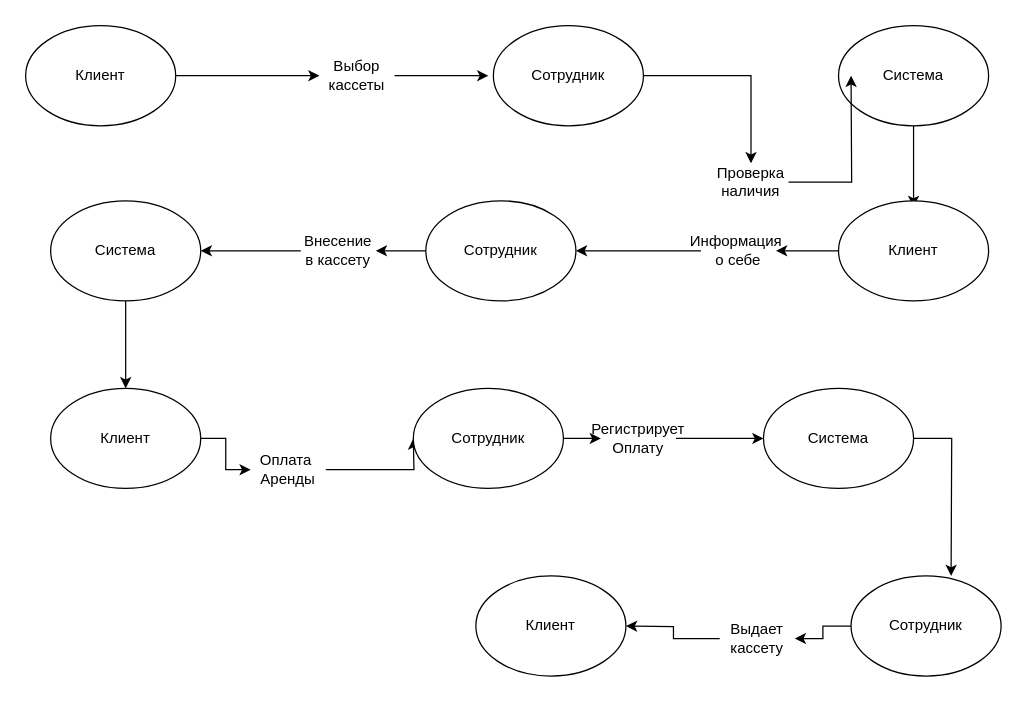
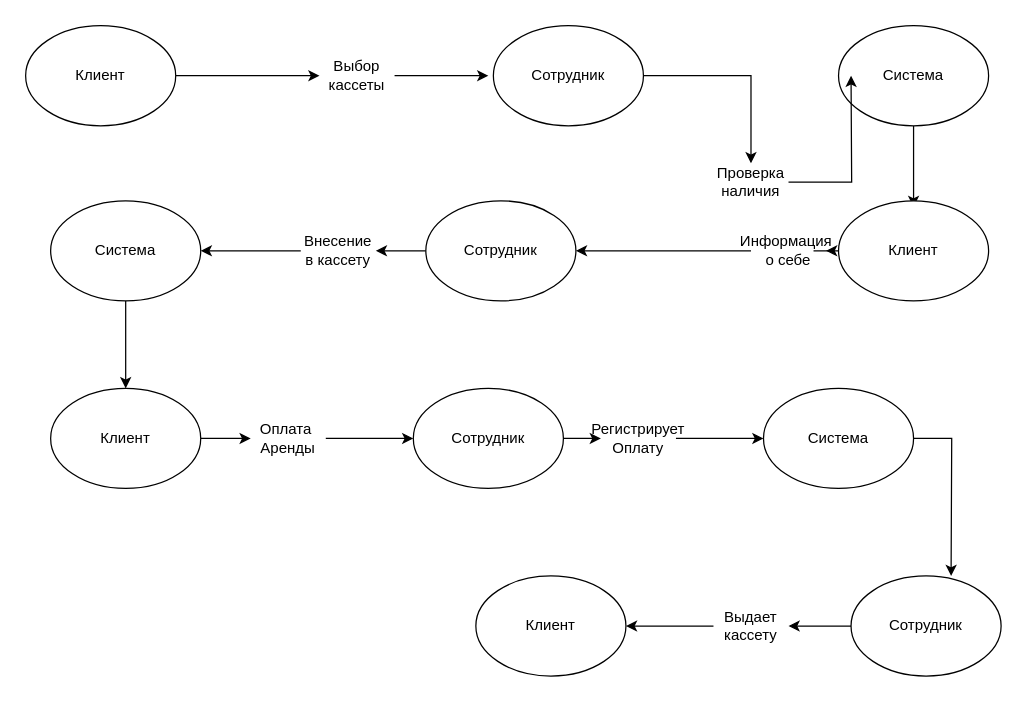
node "Информация о себе": moved (738, 251) -> (788, 251)
node "Оплата Аренды": moved (288, 469) -> (288, 438)
node "Выдает кассету": moved (757, 638) -> (751, 626)
